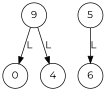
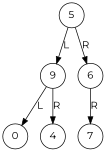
edge "5" -- "9": added, label "L"
edge "9" -- "4": label "L" -> "R"
edge "5" -- "6": label "L" -> "R"
node "7": added
